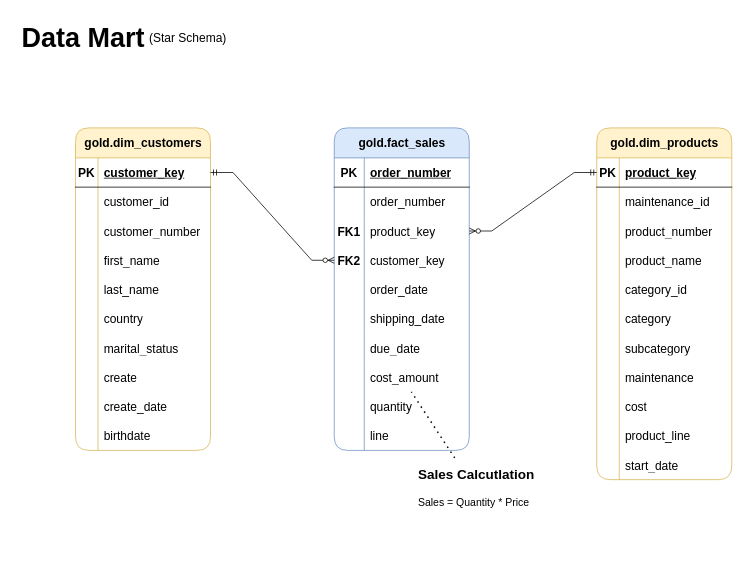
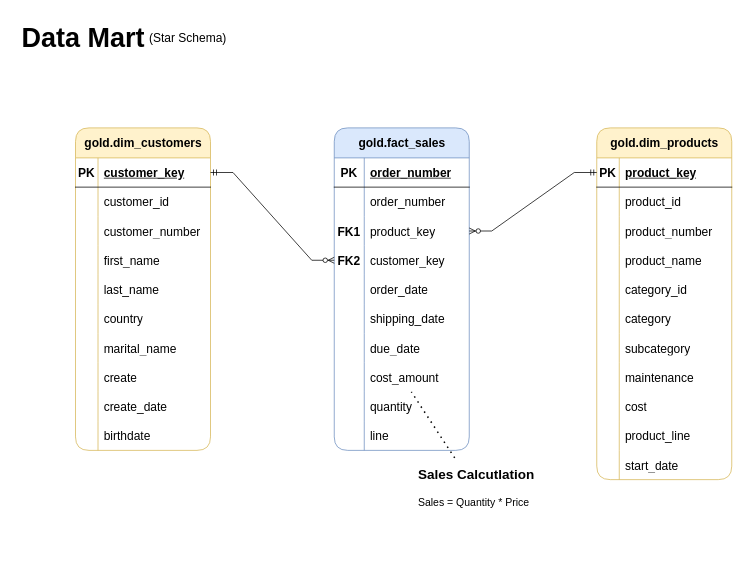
node "maintenance_id": label "maintenance_id" -> "product_id"
node "marital_status": label "marital_status" -> "marital_name"
